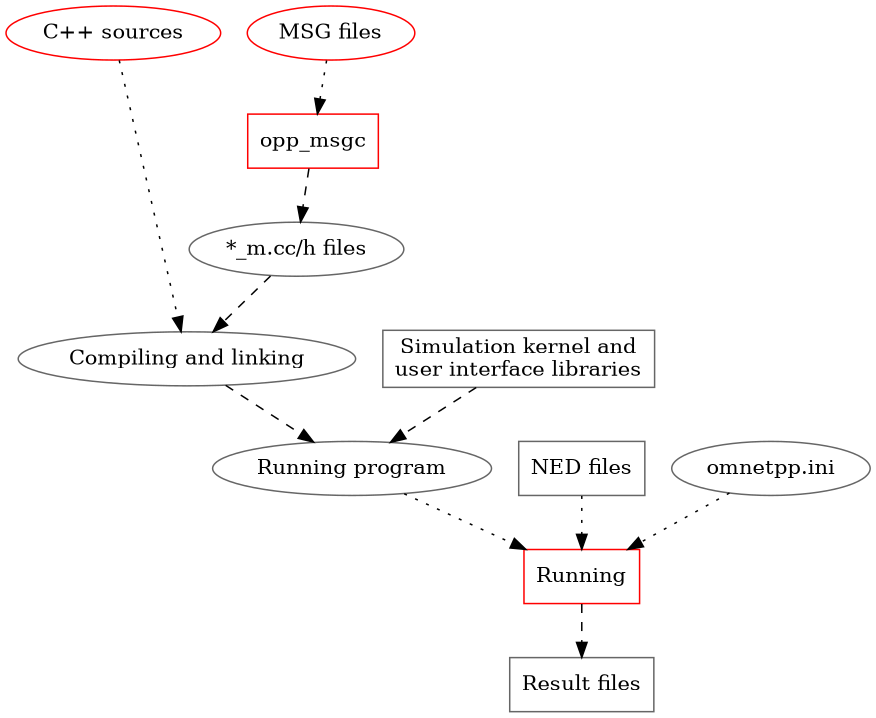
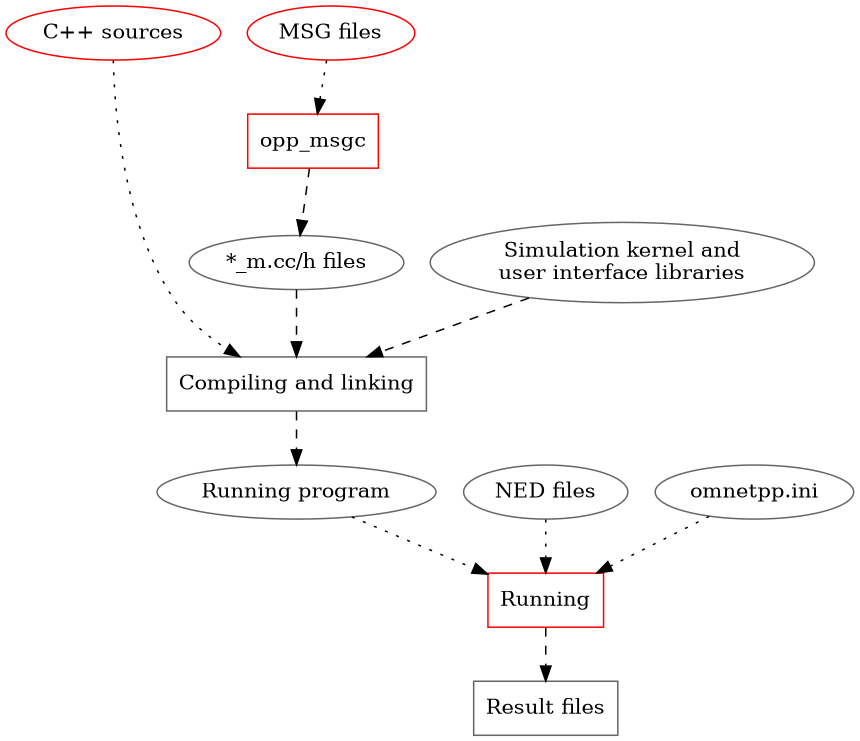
node "Compiling and linking": shape ellipse -> box
node "Simulation kernel and user interface libraries": shape box -> ellipse
edge "Simulation kernel and user interface libraries" -> "Running program": now "Simulation kernel and user interface libraries" -> "Compiling and linking"
node "NED files": shape box -> ellipse
